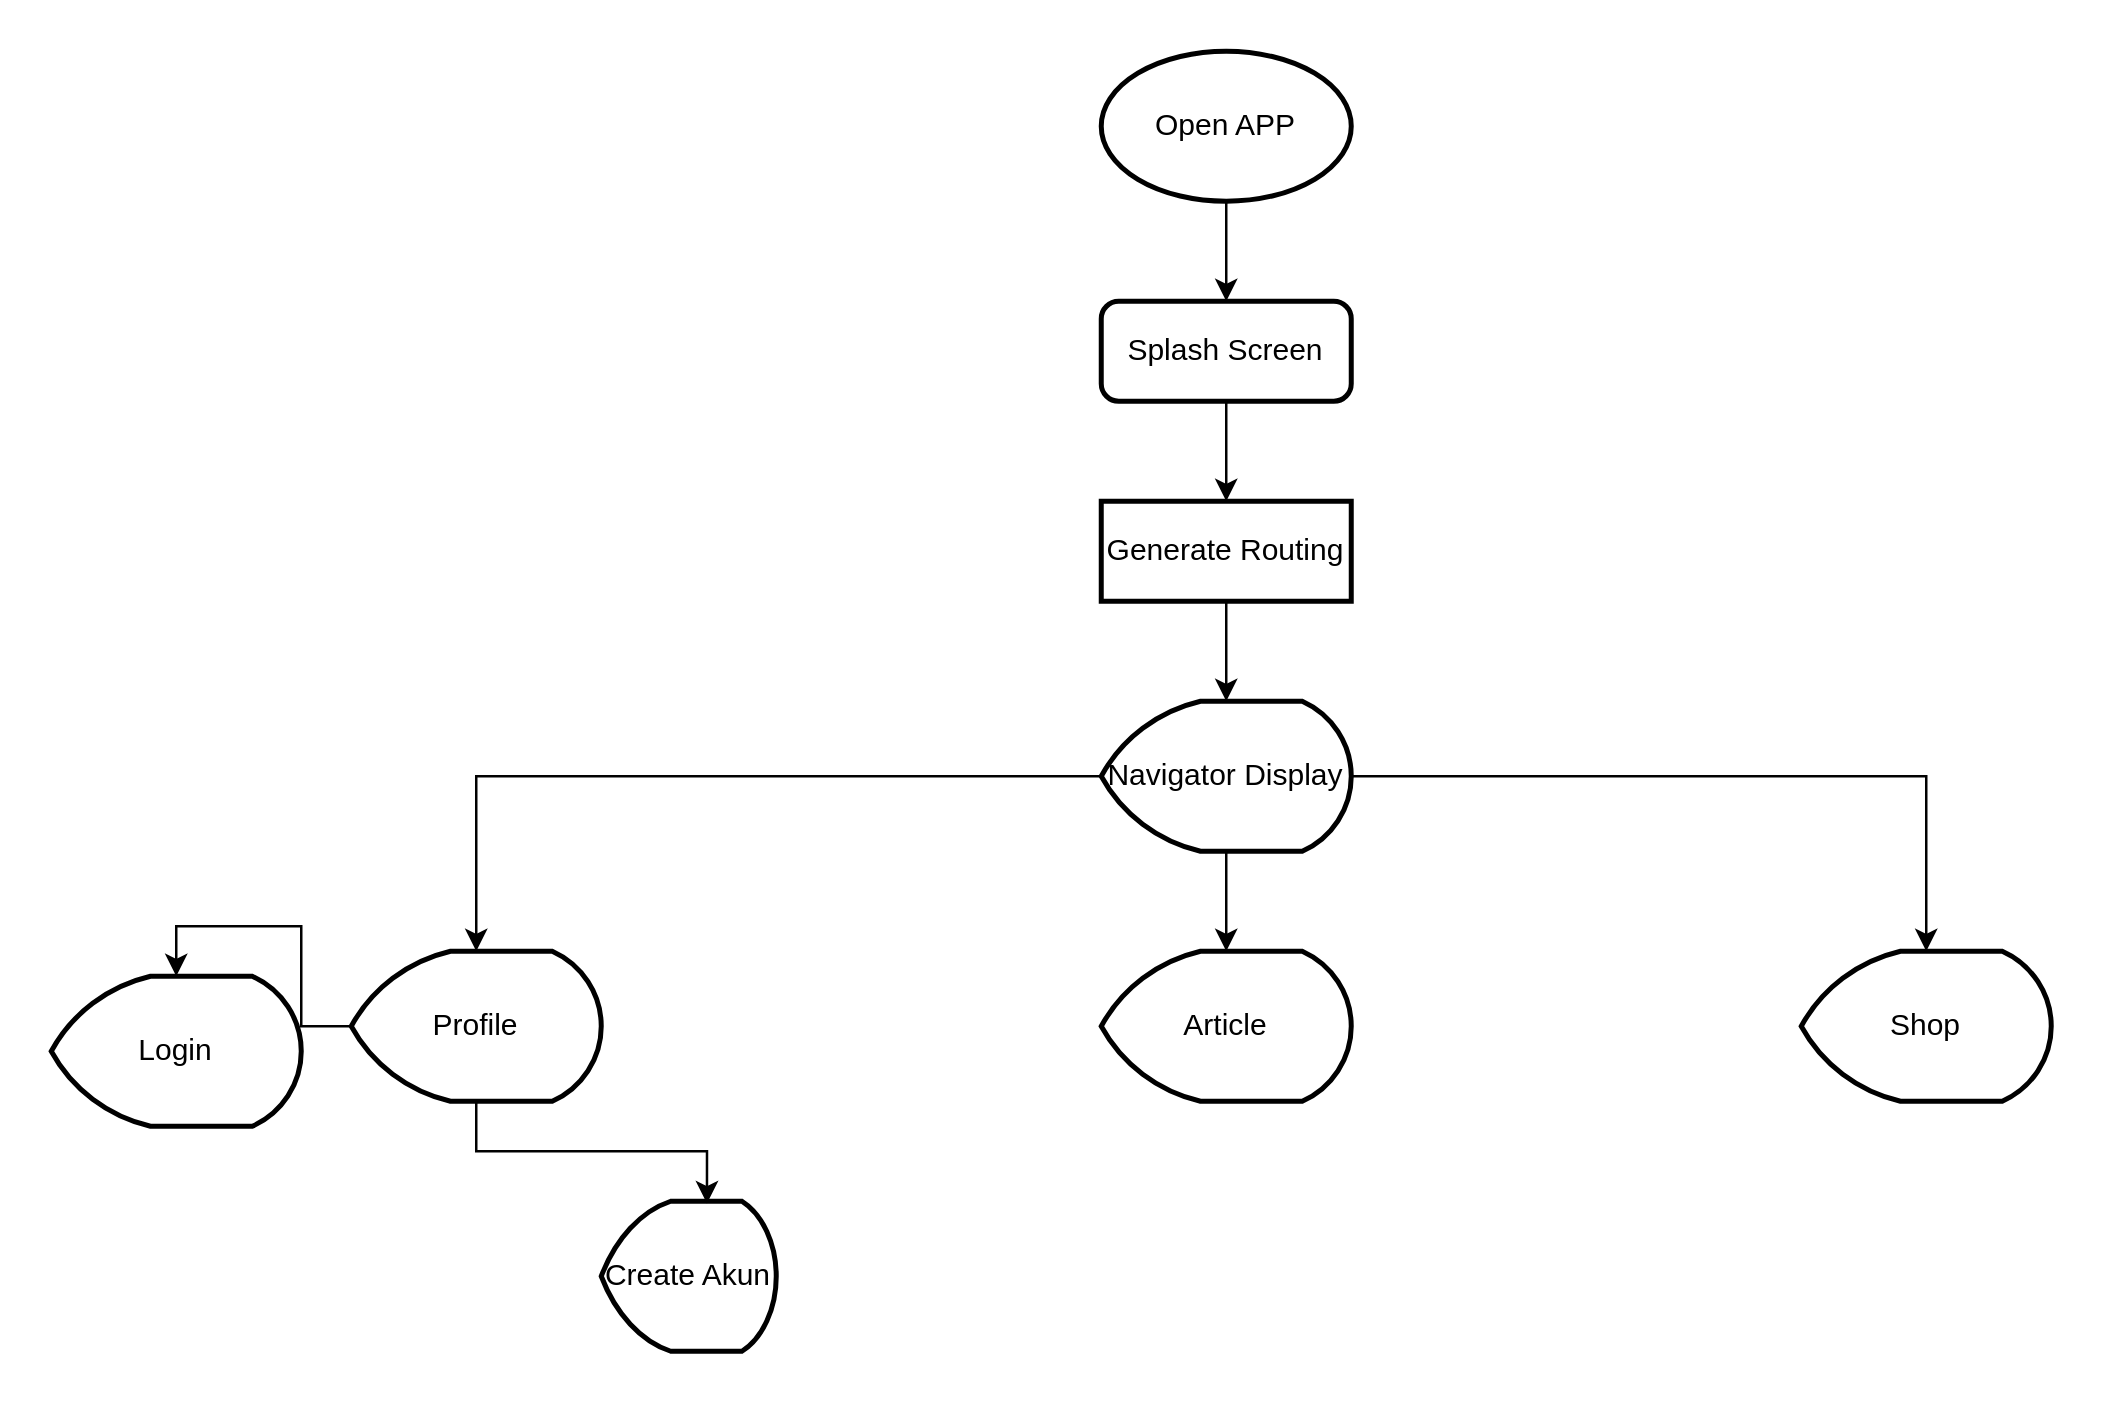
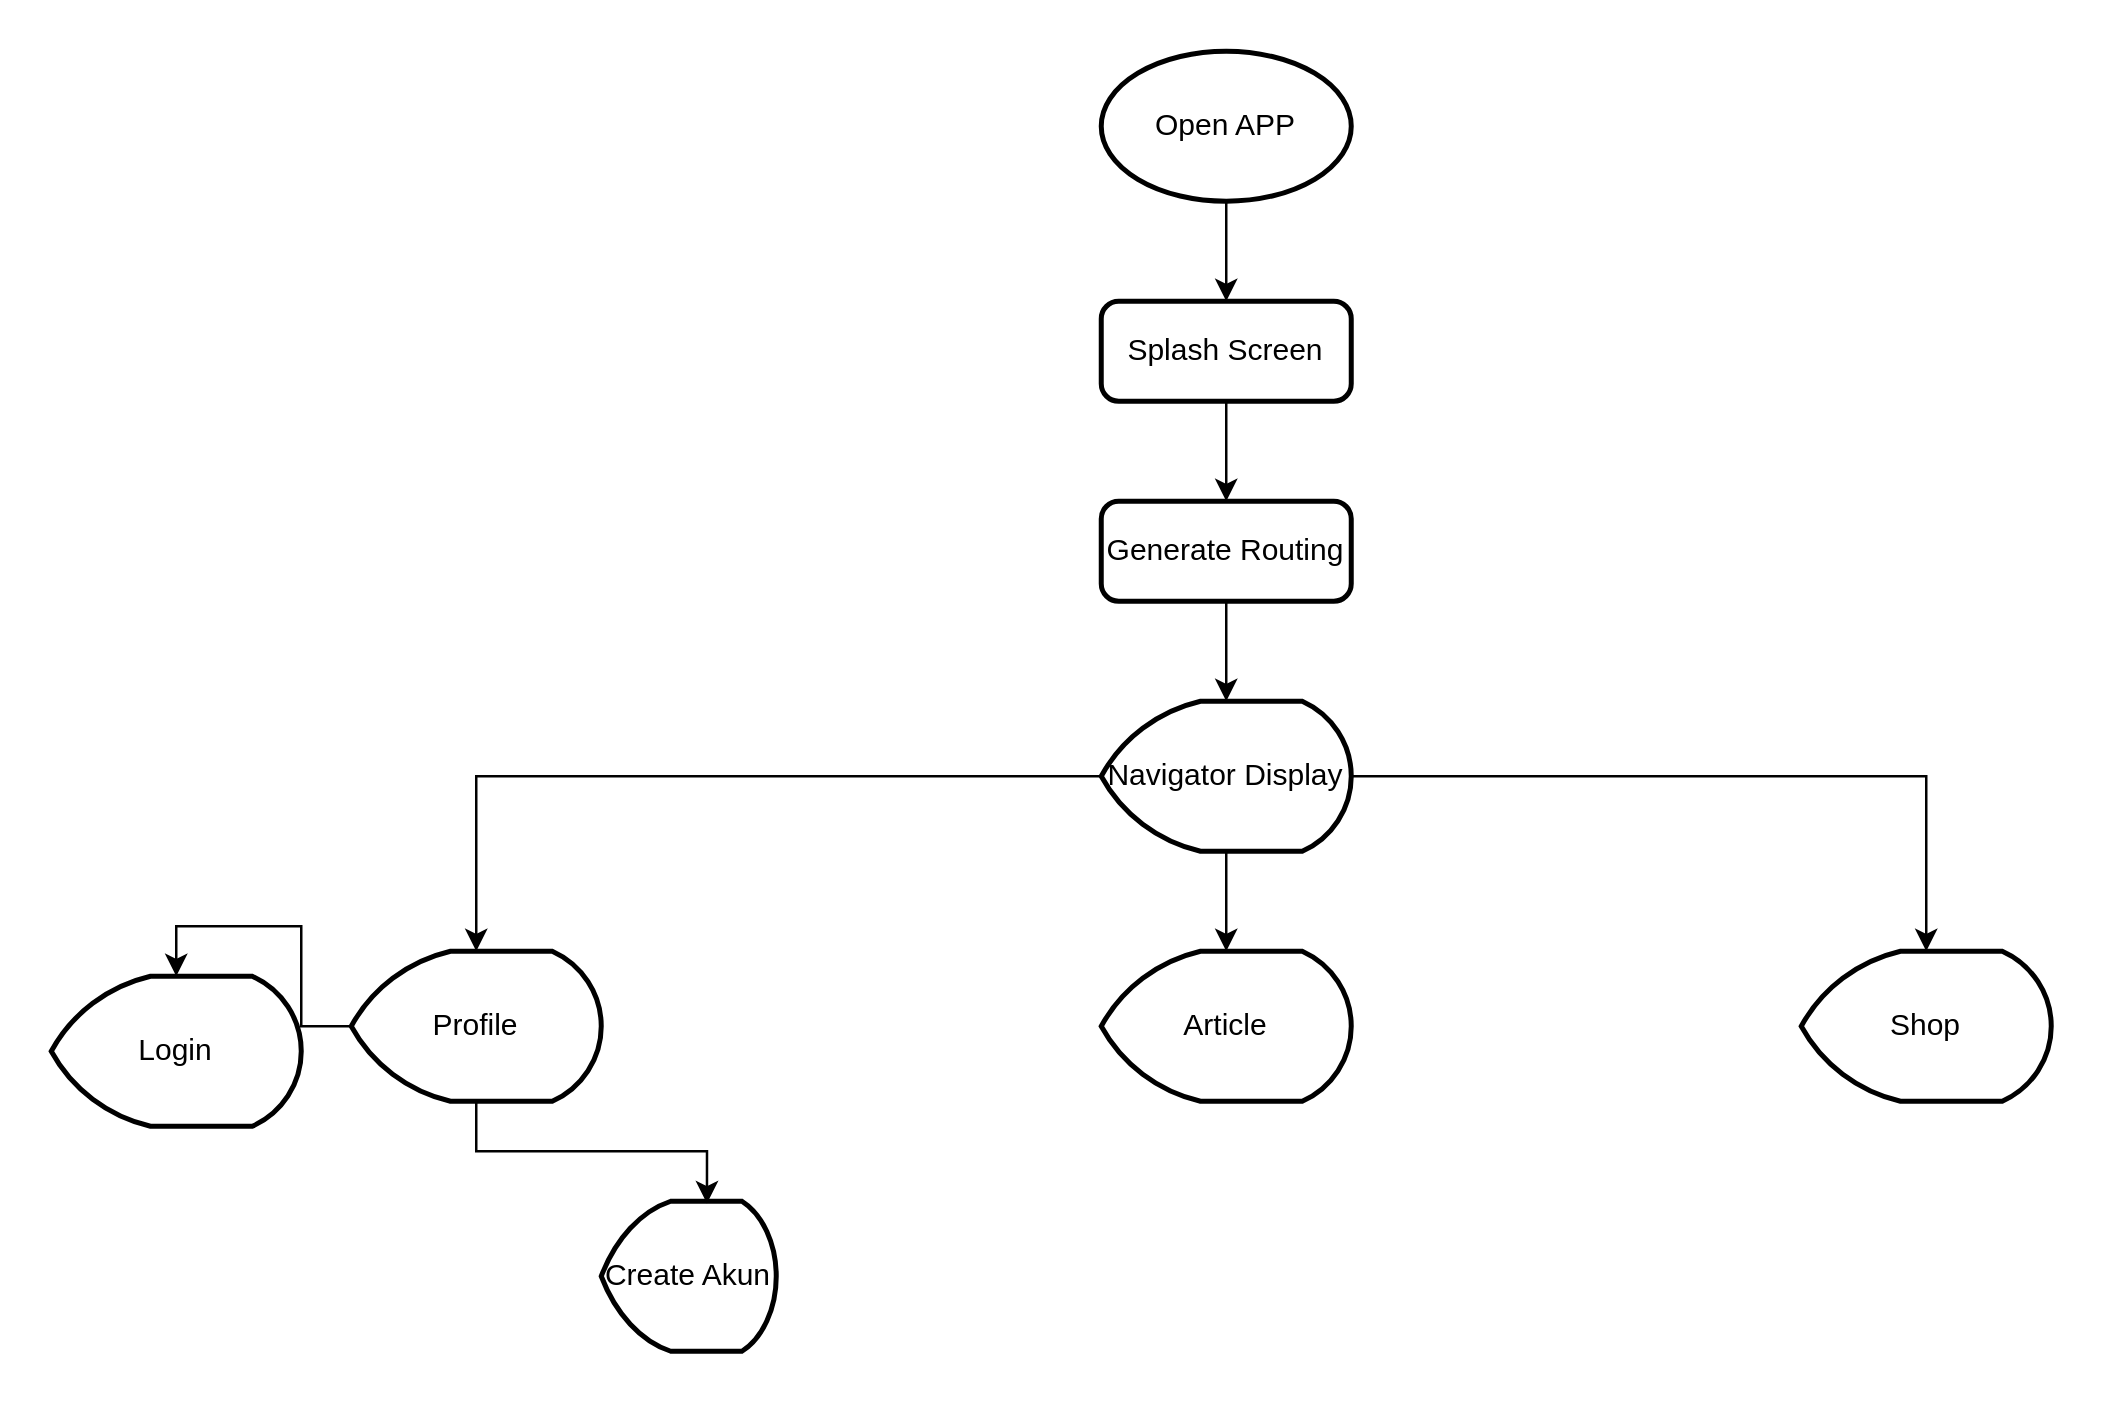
node "Generate Routing": shape rectangle -> rounded rectangle
